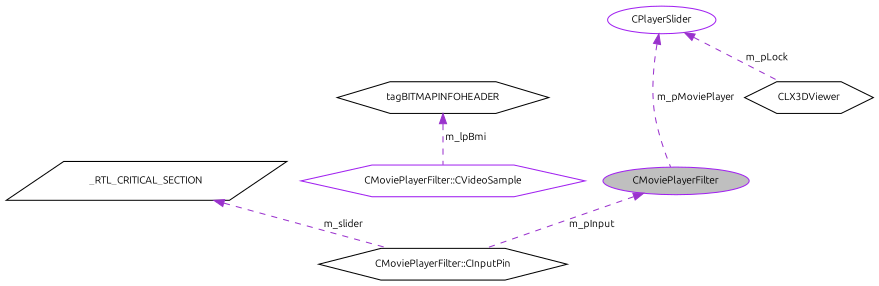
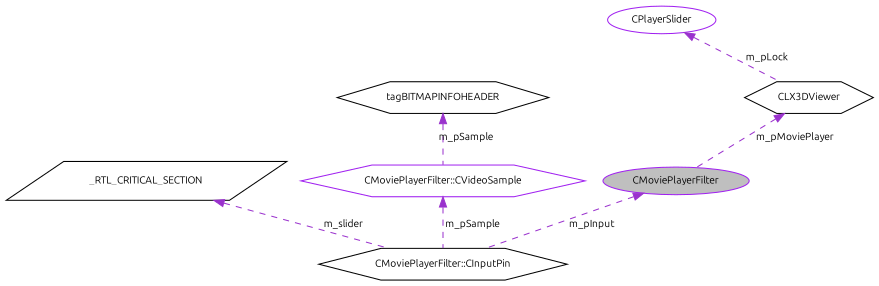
edge "CMoviePlayerFilter" -> "CPlayerSlider": now "CMoviePlayerFilter" -> "CLX3DViewer"
edge "CMoviePlayerFilter::CVideoSample" -> "tagBITMAPINFOHEADER": label " m_lpBmi" -> " m_pSample"
edge "CMoviePlayerFilter::CInputPin" -> "CMoviePlayerFilter::CVideoSample": added, label "m_pSample"
